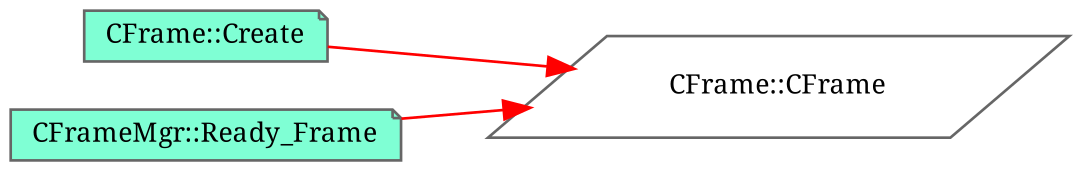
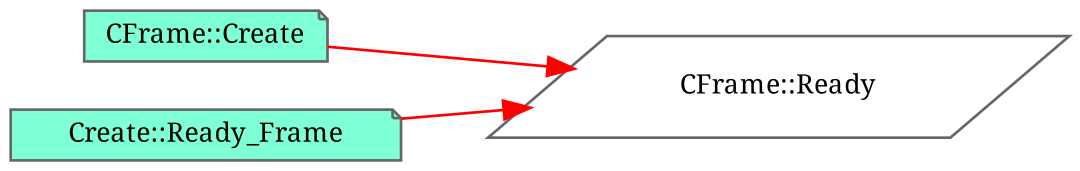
node "CFrame::CFrame": label "CFrame::CFrame" -> "CFrame::Ready"
node "CFrameMgr::Ready_Frame": label "CFrameMgr::Ready_Frame" -> "Create::Ready_Frame"
